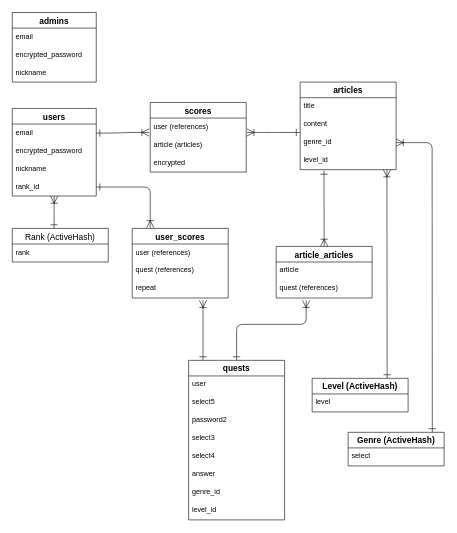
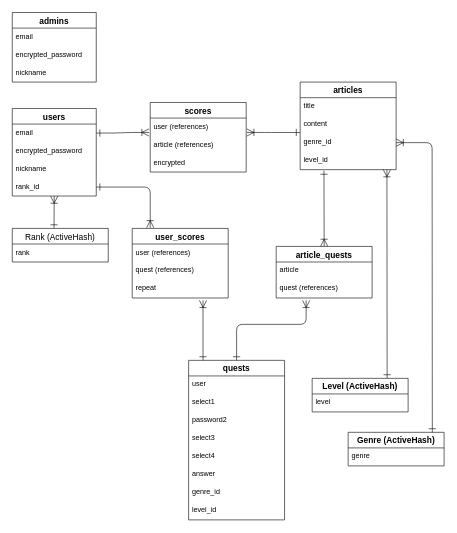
node "article (articles)": label "article (articles)" -> "article (references)"
node "article_articles": label "article_articles" -> "article_quests"
node "select5": label "select5" -> "select1"
node "select": label "select" -> "genre"
